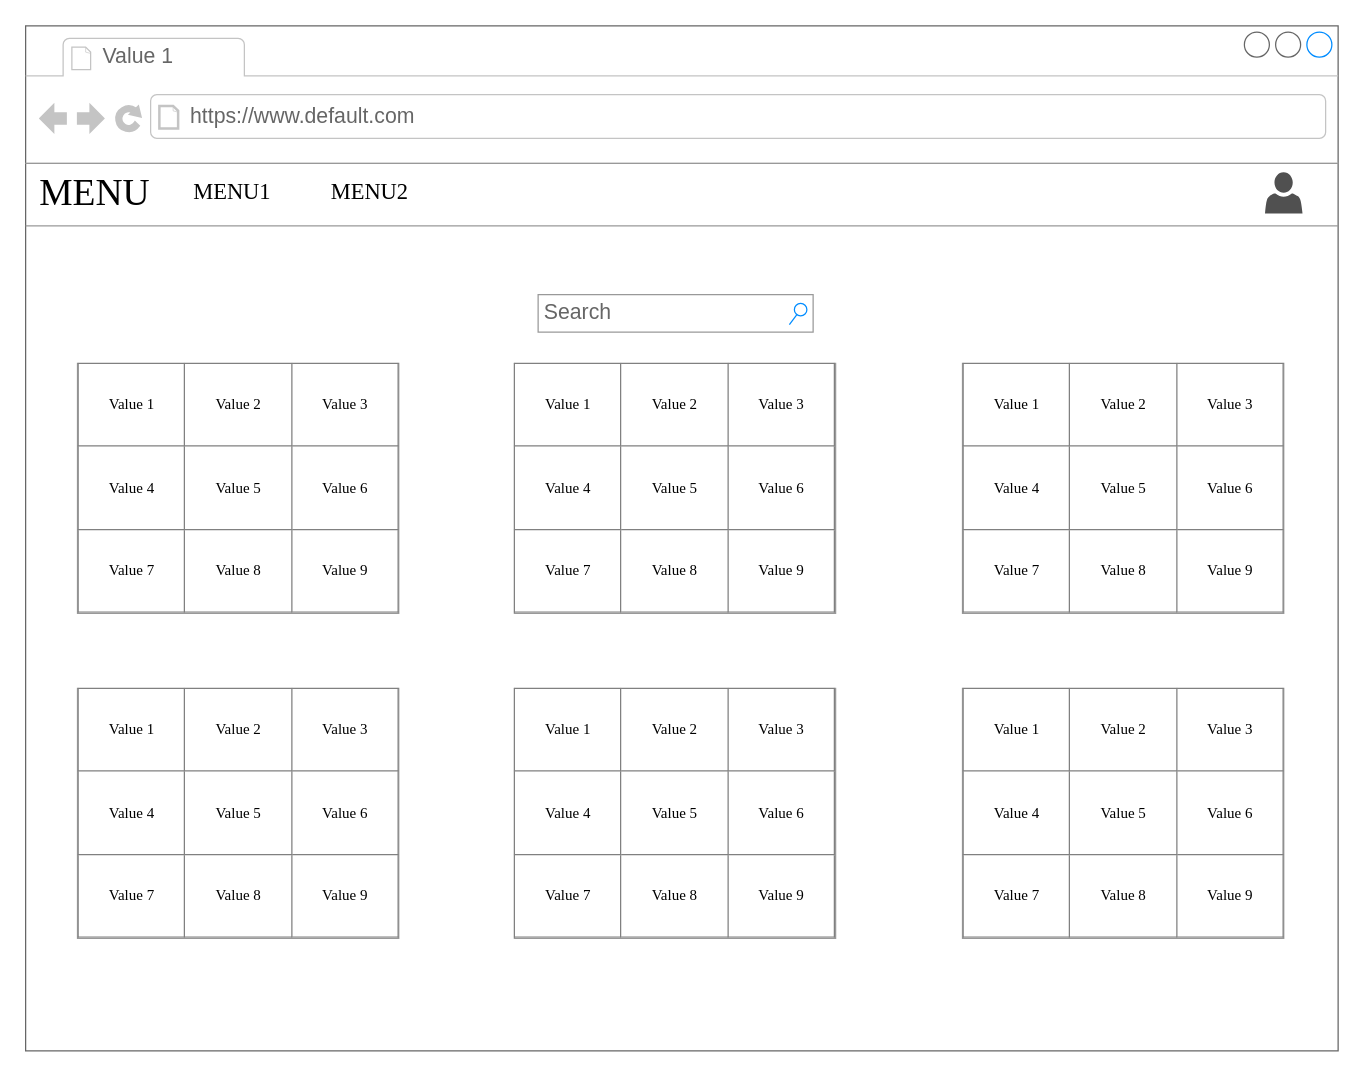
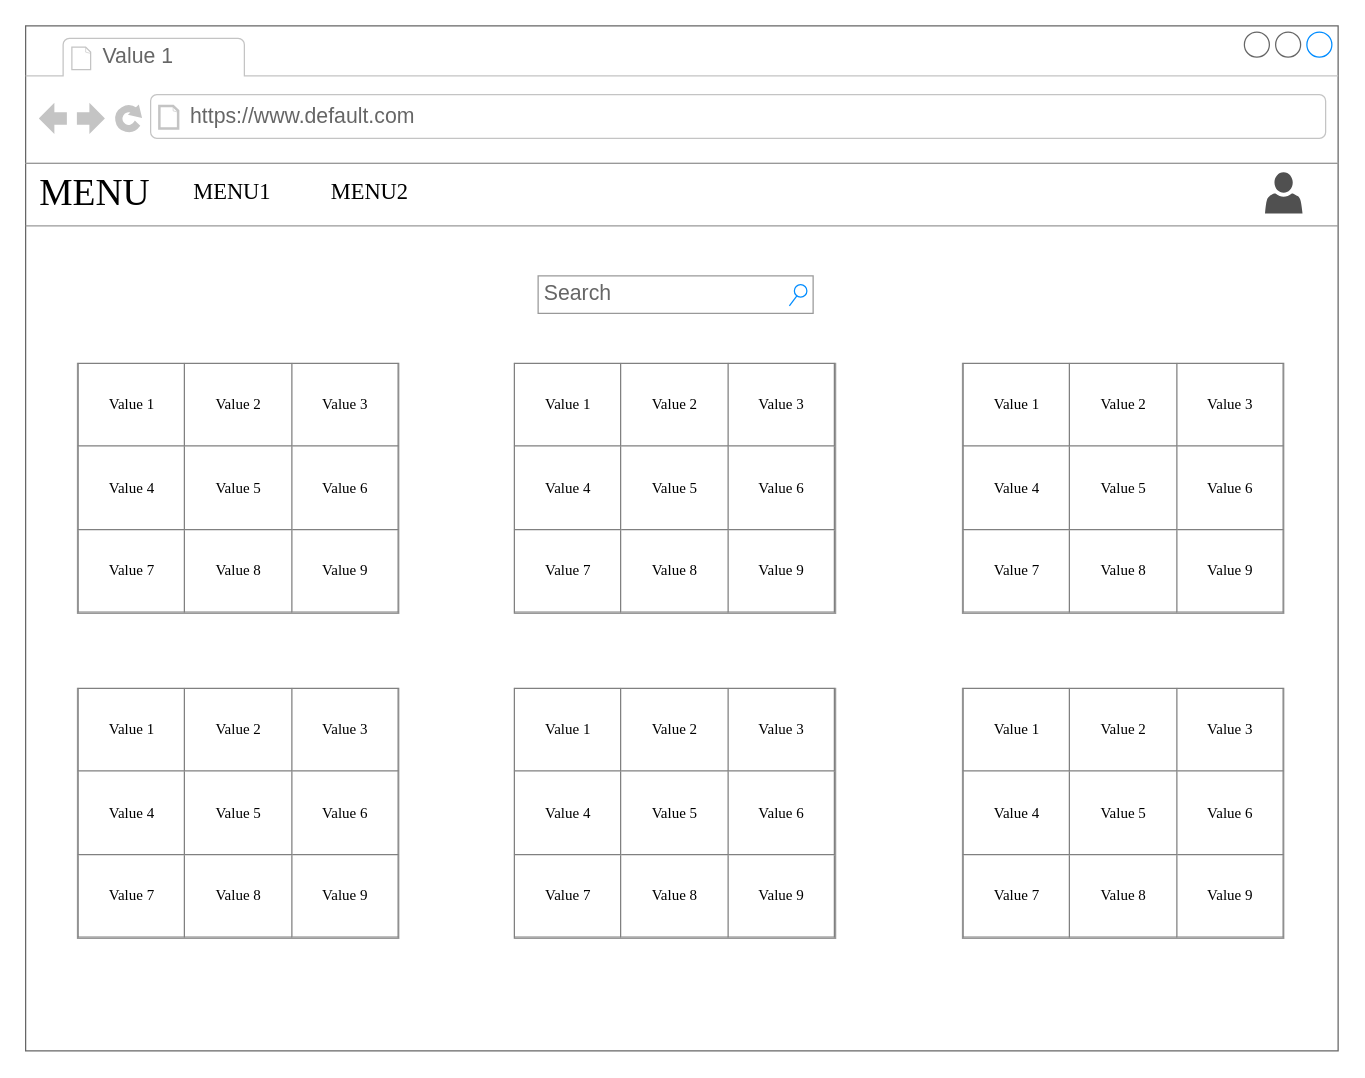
node "Search": moved (676, 313) -> (676, 294)
